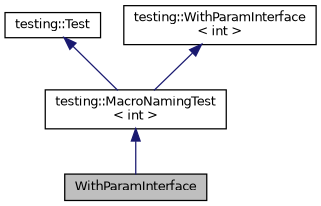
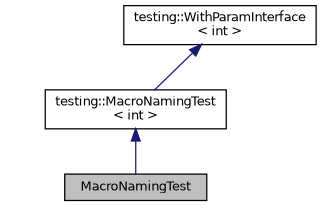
node "testing::Test": removed
node "WithParamInterface": label "WithParamInterface" -> "MacroNamingTest"
